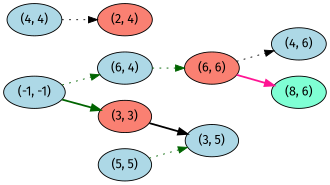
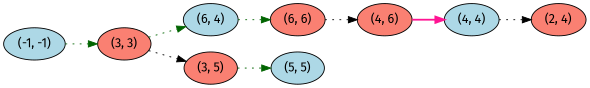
edge "(4, 6)" -> "(4, 4)": added
node "(4, 6)": fillcolor lightblue -> salmon
edge "(-1, -1)" -> "(6, 4)": now "(3, 3)" -> "(6, 4)"
node "(8, 6)": removed
edge "(-1, -1)" -> "(3, 3)": style bold -> dotted
edge "(3, 3)" -> "(3, 5)": style bold -> dotted
node "(3, 5)": fillcolor lightblue -> salmon
edge "(5, 5)" -> "(3, 5)": reversed
